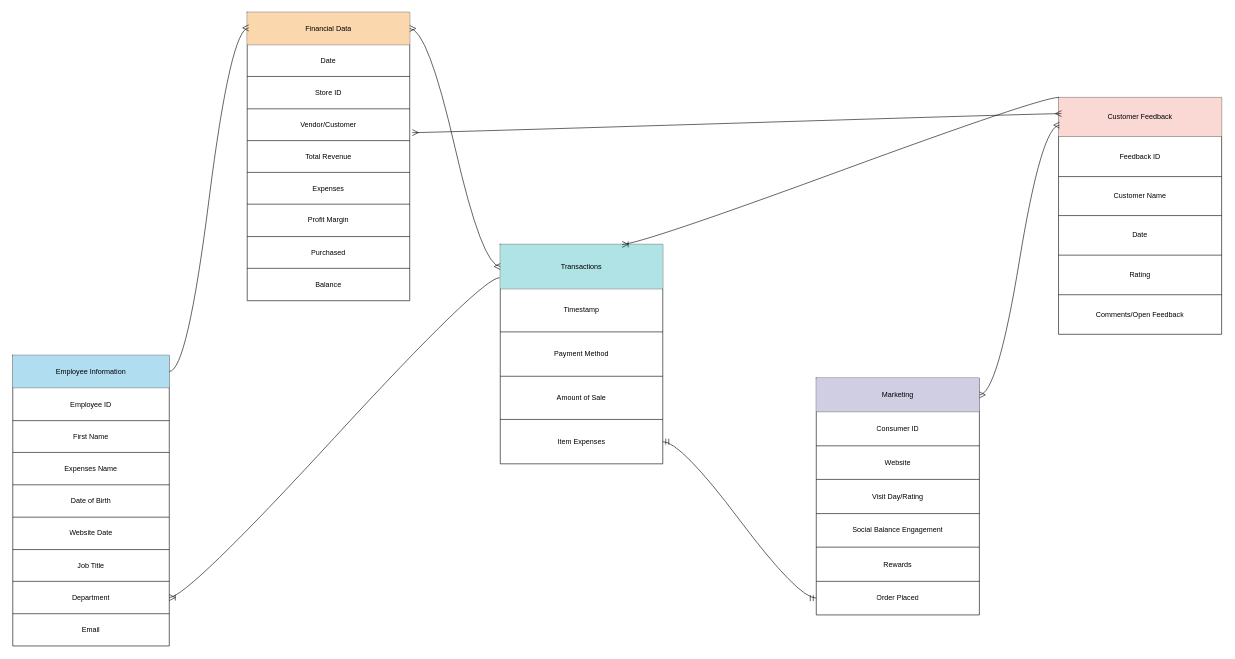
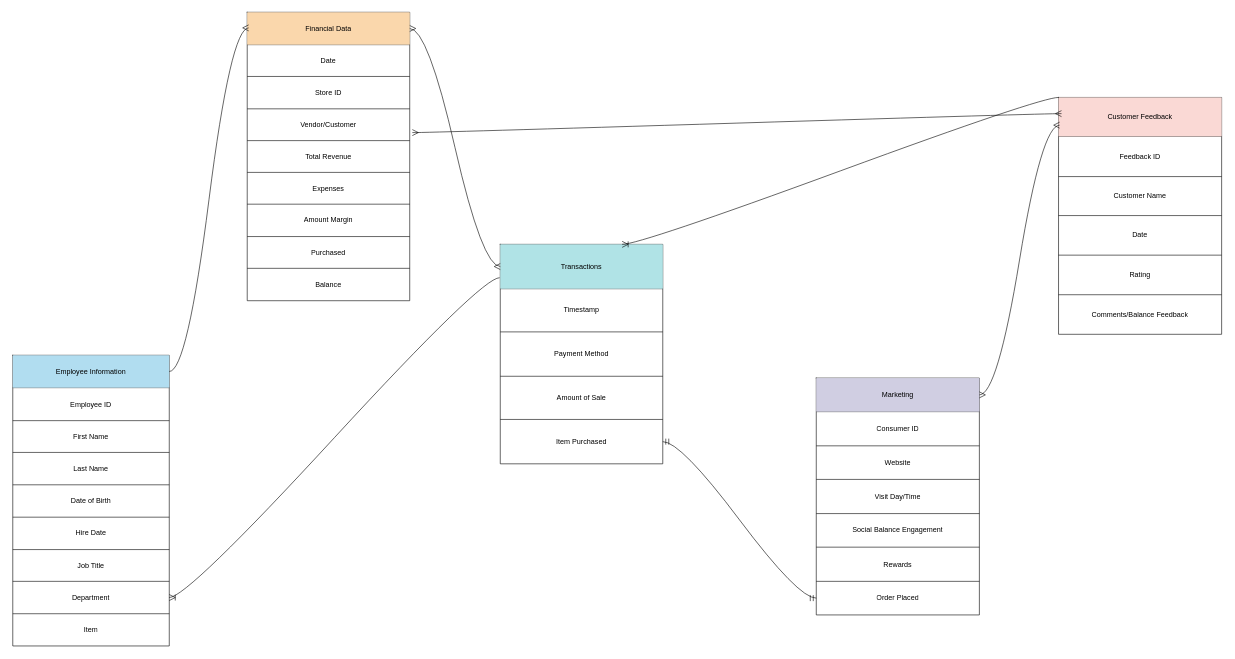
node "Profit Margin": label "Profit Margin" -> "Amount Margin"
node "Comments/Open Feedback": label "Comments/Open Feedback" -> "Comments/Balance Feedback"
node "Item Expenses": label "Item Expenses" -> "Item Purchased"
node "Expenses Name": label "Expenses Name" -> "Last Name"
node "Visit Day/Rating": label "Visit Day/Rating" -> "Visit Day/Time"
node "Website Date": label "Website Date" -> "Hire Date"
node "Email": label "Email" -> "Item"
